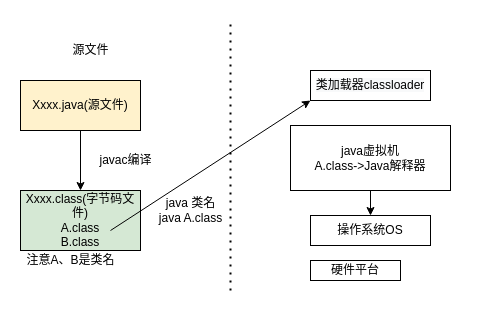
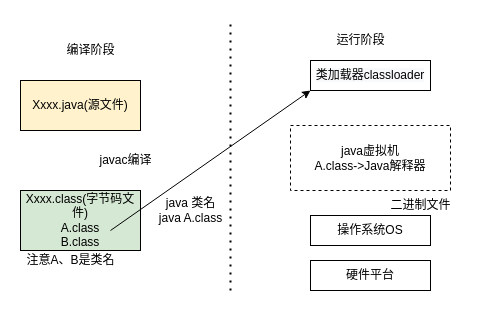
node "运行阶段": added
node "源文件": label "源文件" -> "编译阶段"
node "类加载器classloader": moved (371, 86) -> (371, 76)
edge "Xxxx.java(源文件)" -> "Xxxx.class(字节码文件) A.class B.class": removed
node "java虚拟机 A.class->Java解释器": style solid -> dashed
node "二进制文件": added
edge "java虚拟机 A.class->Java解释器" -> "操作系统OS": removed
node "硬件平台": size 90x20 -> 120x30
